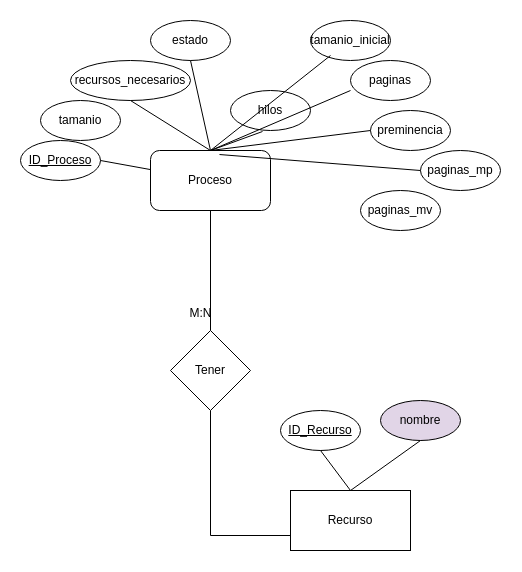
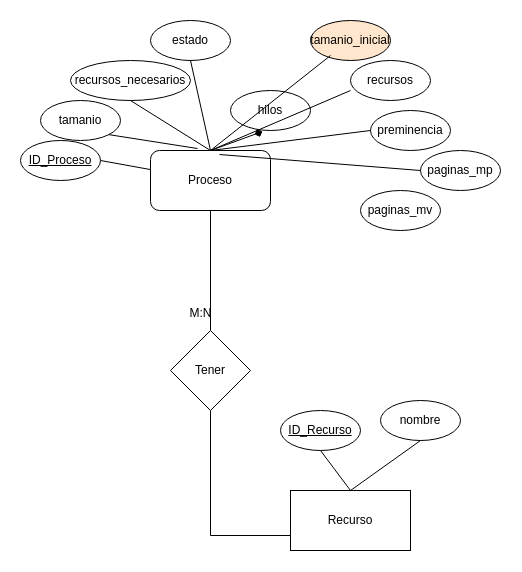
node "tamanio_inicial": fillcolor #ffffff -> #ffe6cc
node "paginas": label "paginas" -> "recursos"
edge "hilos" -- "Proceso": arrowhead none -> diamond
edge "tamanio" -- "Proceso": added
node "nombre": fillcolor #e1d5e7 -> #ffffff
